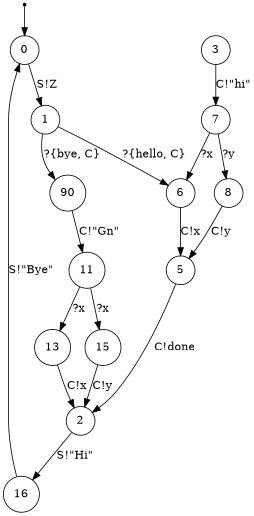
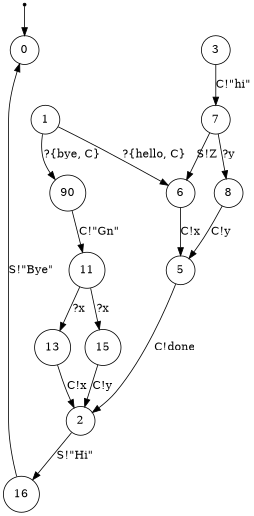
edge "0" -> "1": removed, label "S!Z"
edge "7" -> "6": label "?x" -> "S!Z"
